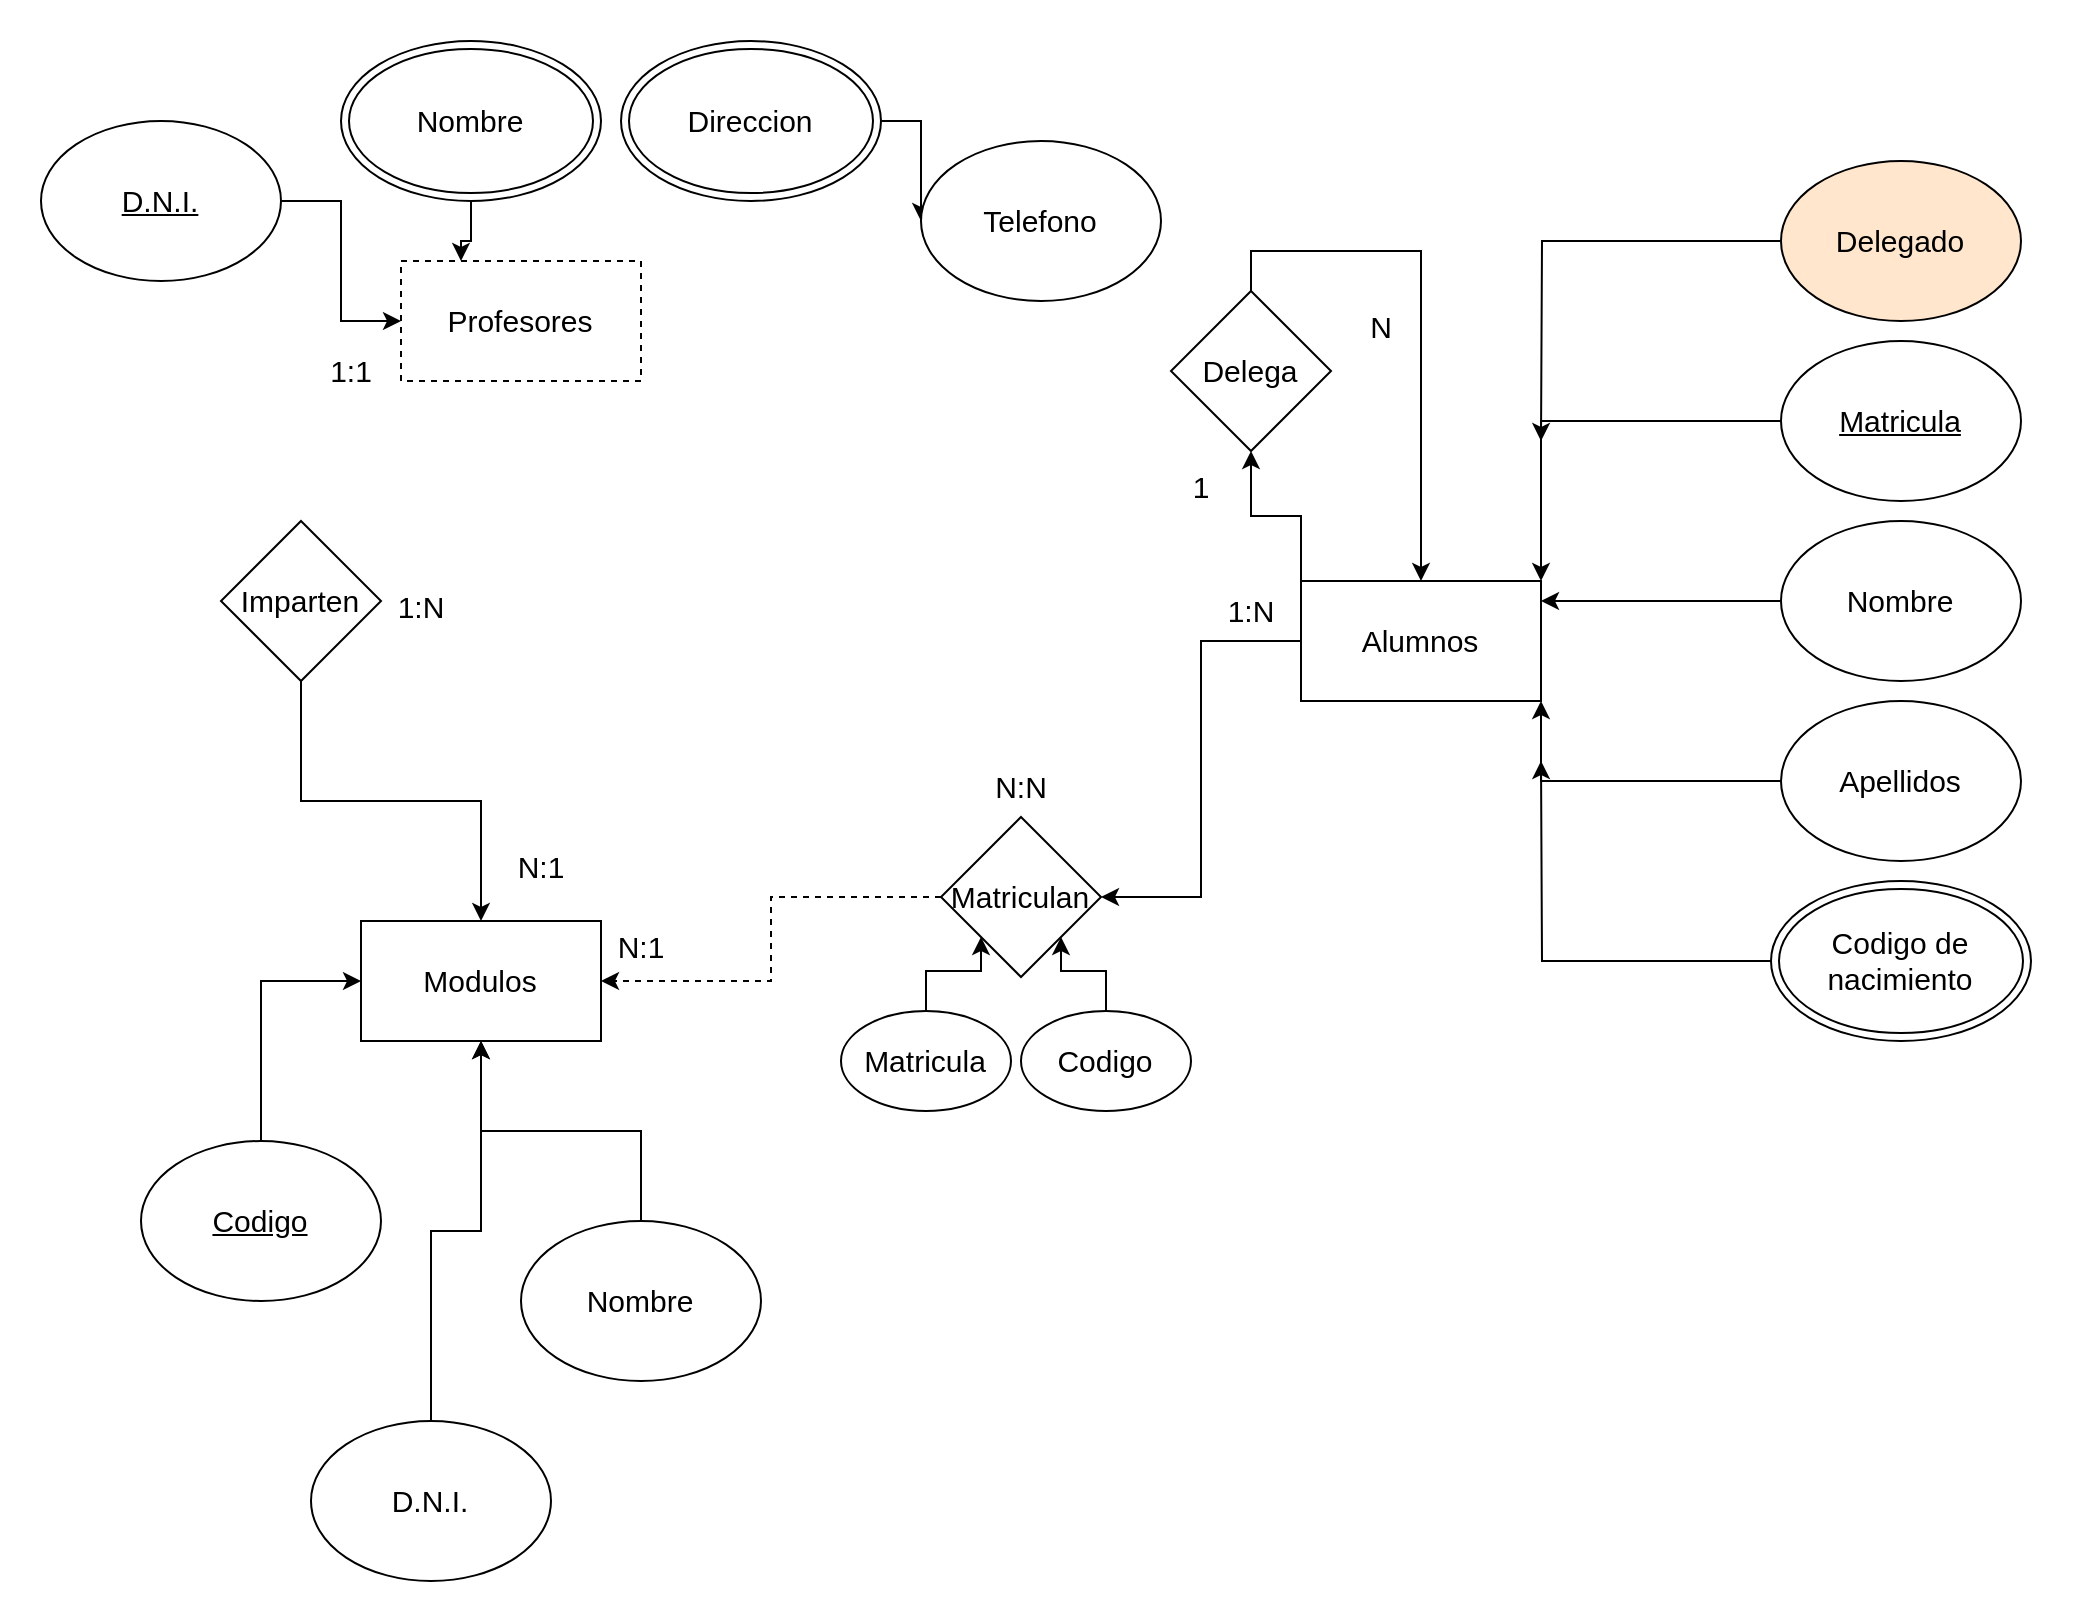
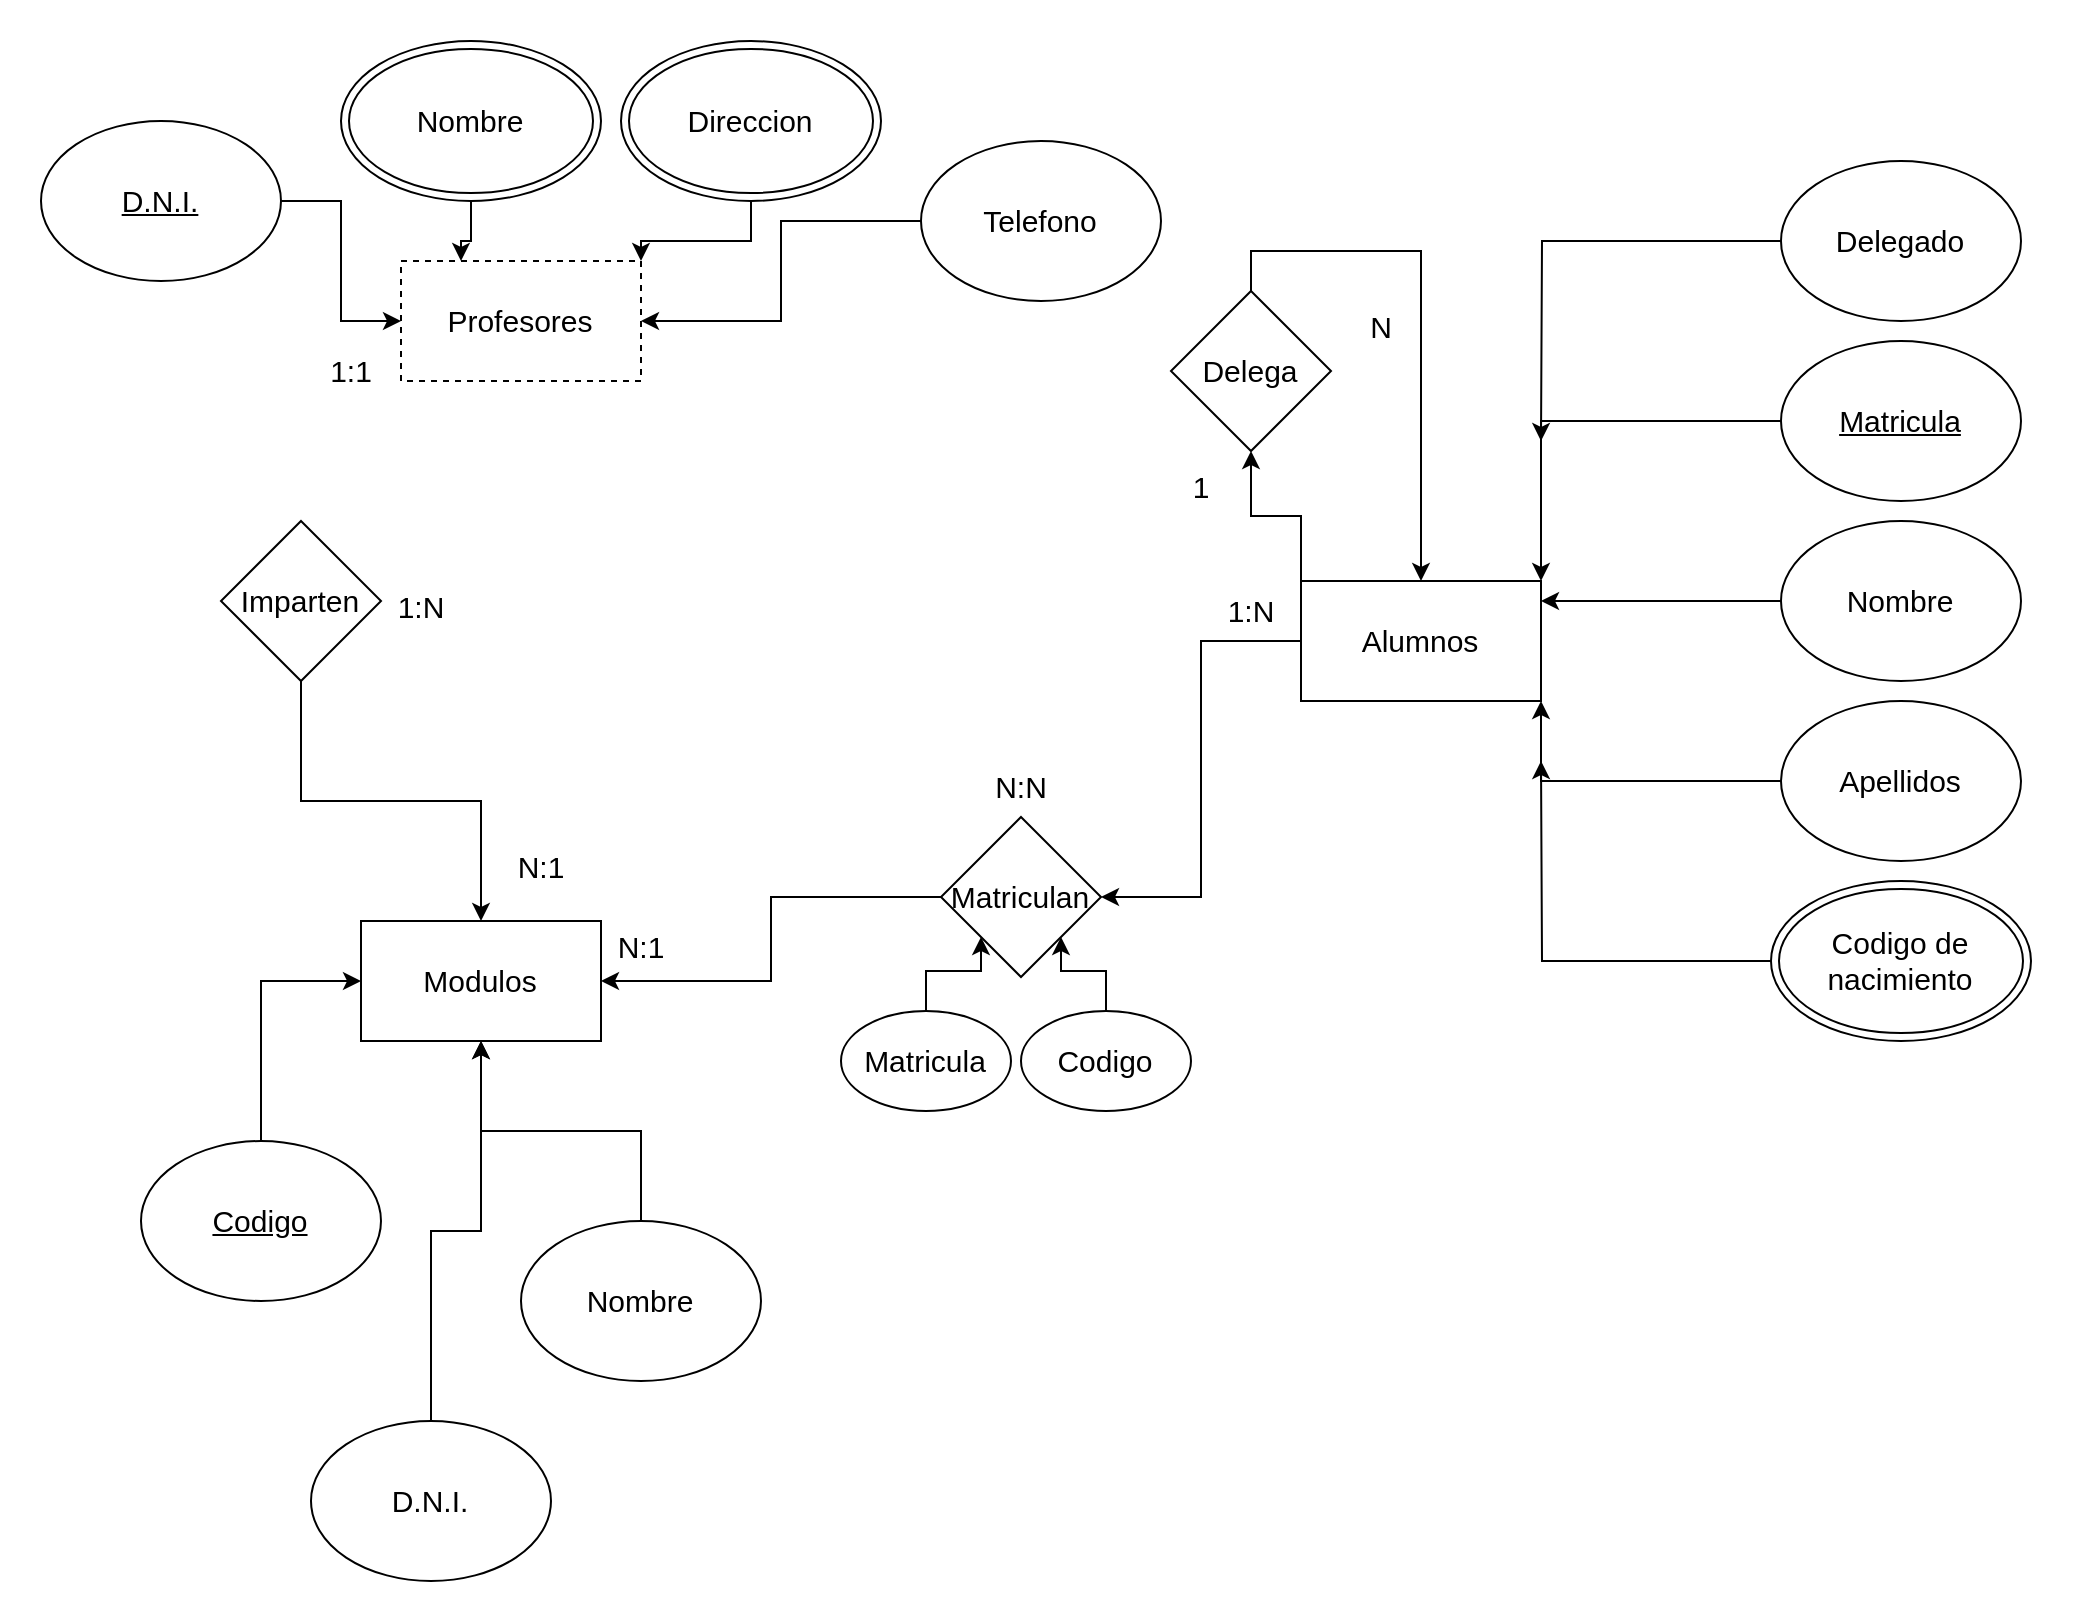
edge "Direccion" -> "Telefono": now "Direccion" -> "Profesores"
node "Delegado": fillcolor #ffe6cc -> #ffffff
edge "Telefono" -> "Profesores": added
edge "Matriculan" -> "Modulos": style dashed -> solid
